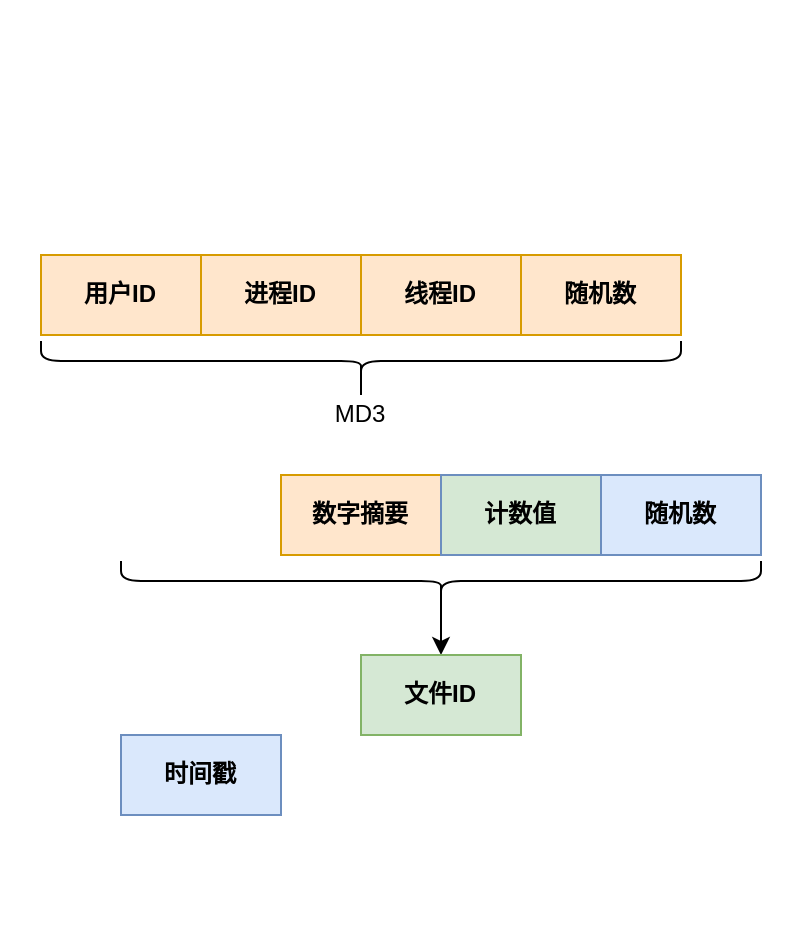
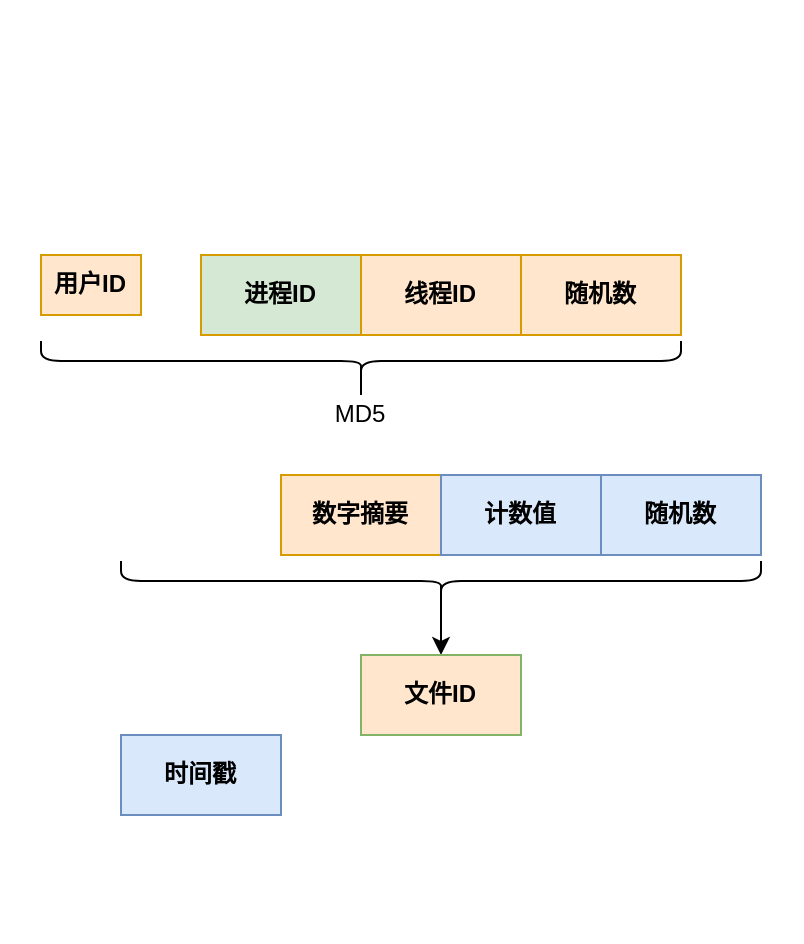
node "用户ID": size 160x80 -> 100x60
node "进程ID": fillcolor #ffe6cc -> #d5e8d4
node "MD3": label "MD3" -> "MD5"
node "计数值": fillcolor #d5e8d4 -> #dae8fc
node "文件ID": fillcolor #d5e8d4 -> #ffe6cc
